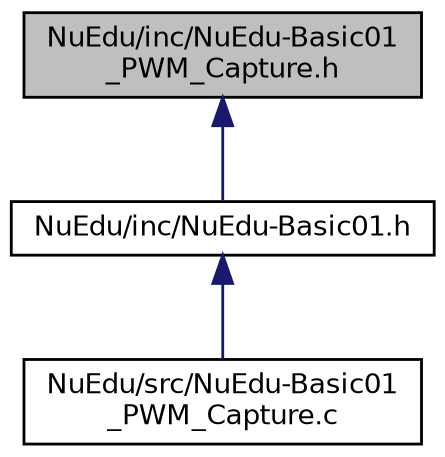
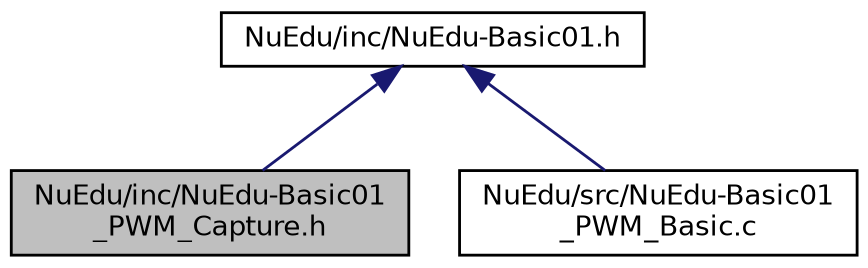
edge "NuEdu/inc/NuEdu-Basic01.h" -> "NuEdu/inc/NuEdu-Basic01 _PWM_Capture.h": reversed
node "NuEdu/src/NuEdu-Basic01 _PWM_Capture.c": label "NuEdu/src/NuEdu-Basic01 _PWM_Capture.c" -> "NuEdu/src/NuEdu-Basic01 _PWM_Basic.c"
